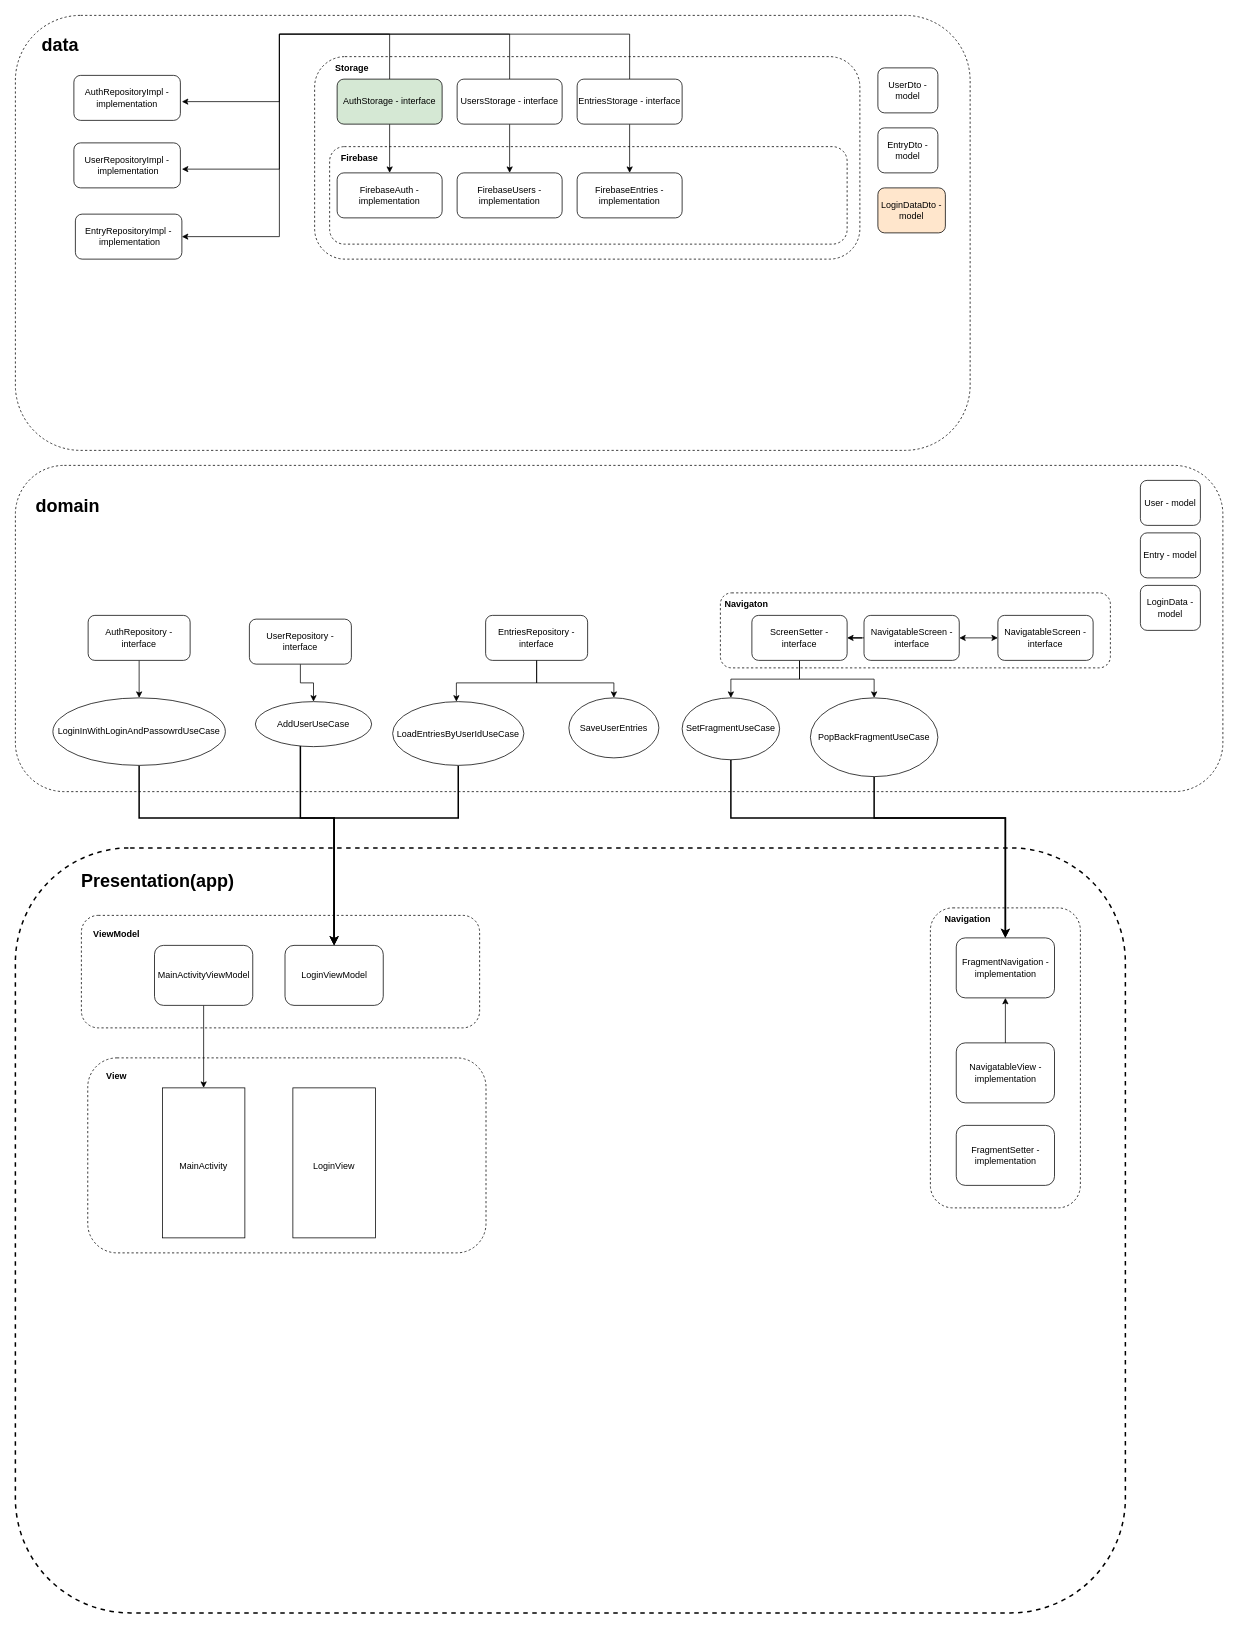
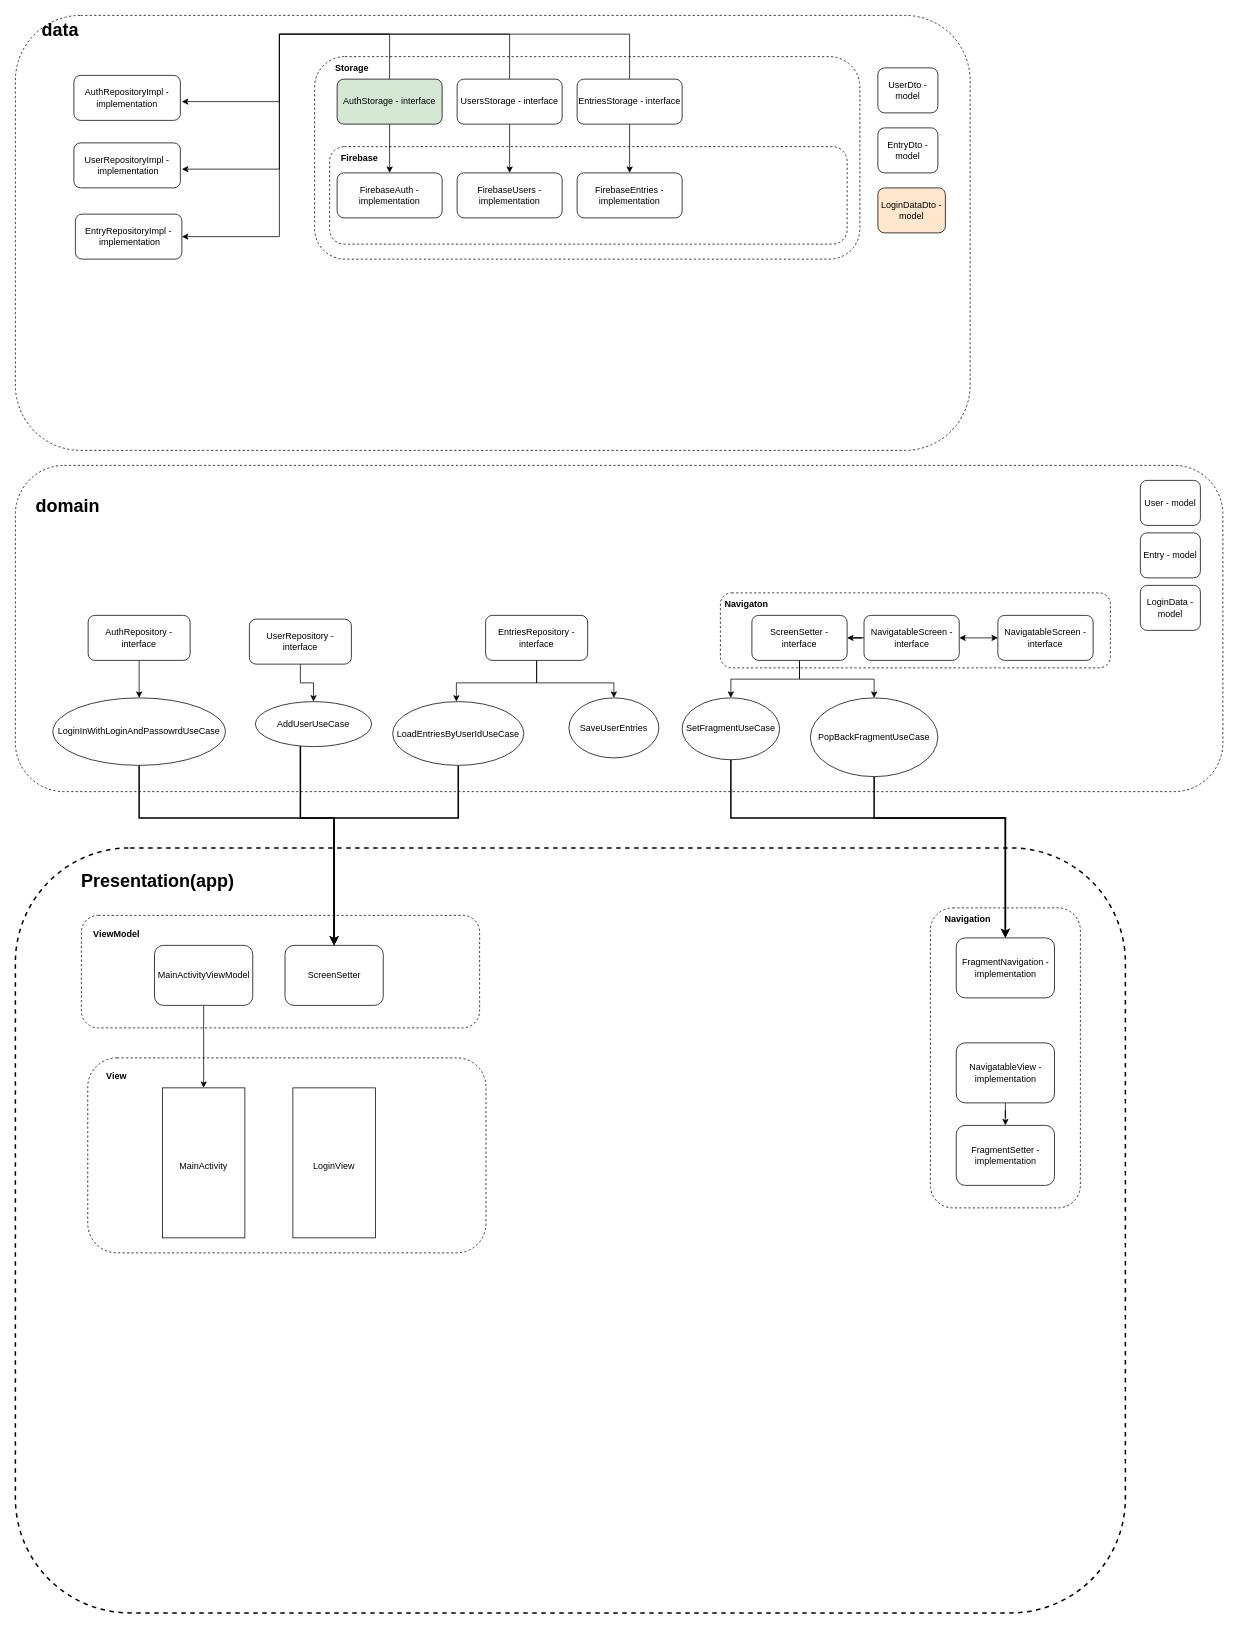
node "data": moved (60, 45) -> (60, 30)
node "LoginViewModel": label "LoginViewModel" -> "ScreenSetter"
edge "NavigatableView - implementation" -> "FragmentNavigation - implementation": now "NavigatableView - implementation" -> "FragmentSetter - implementation"
